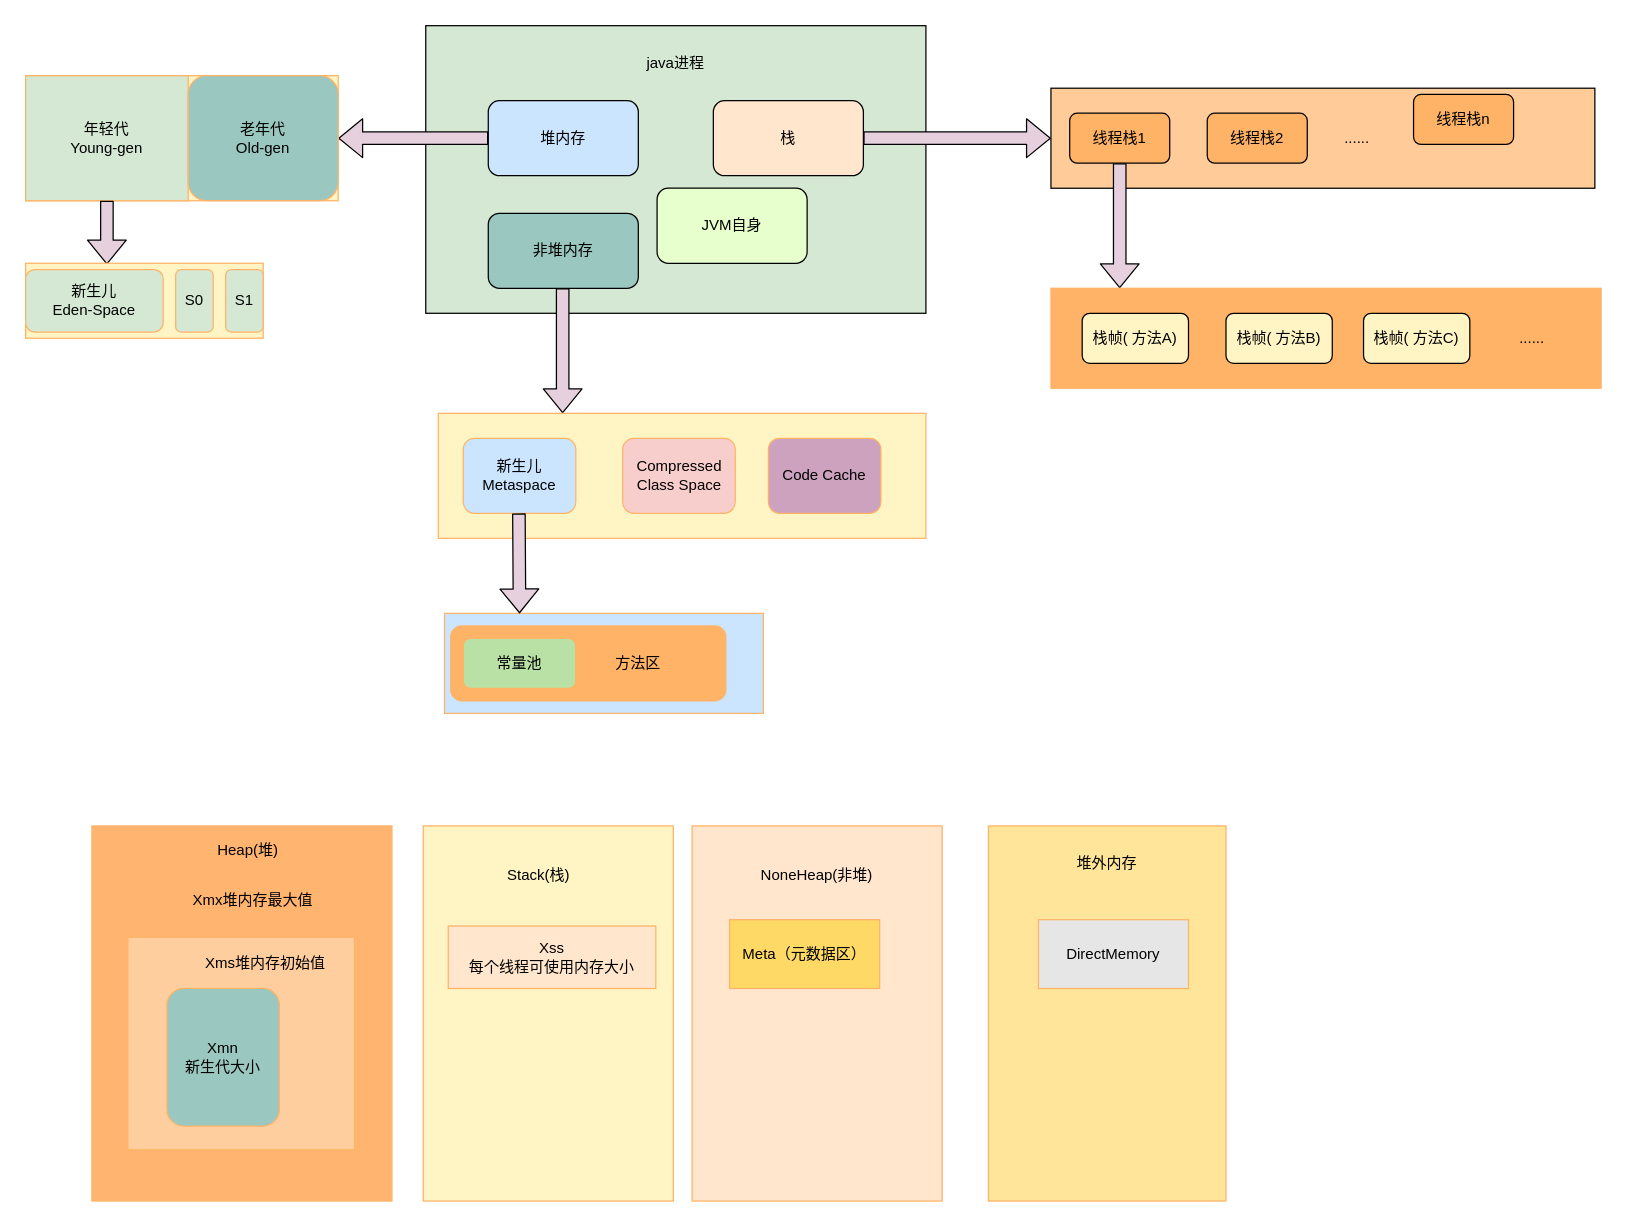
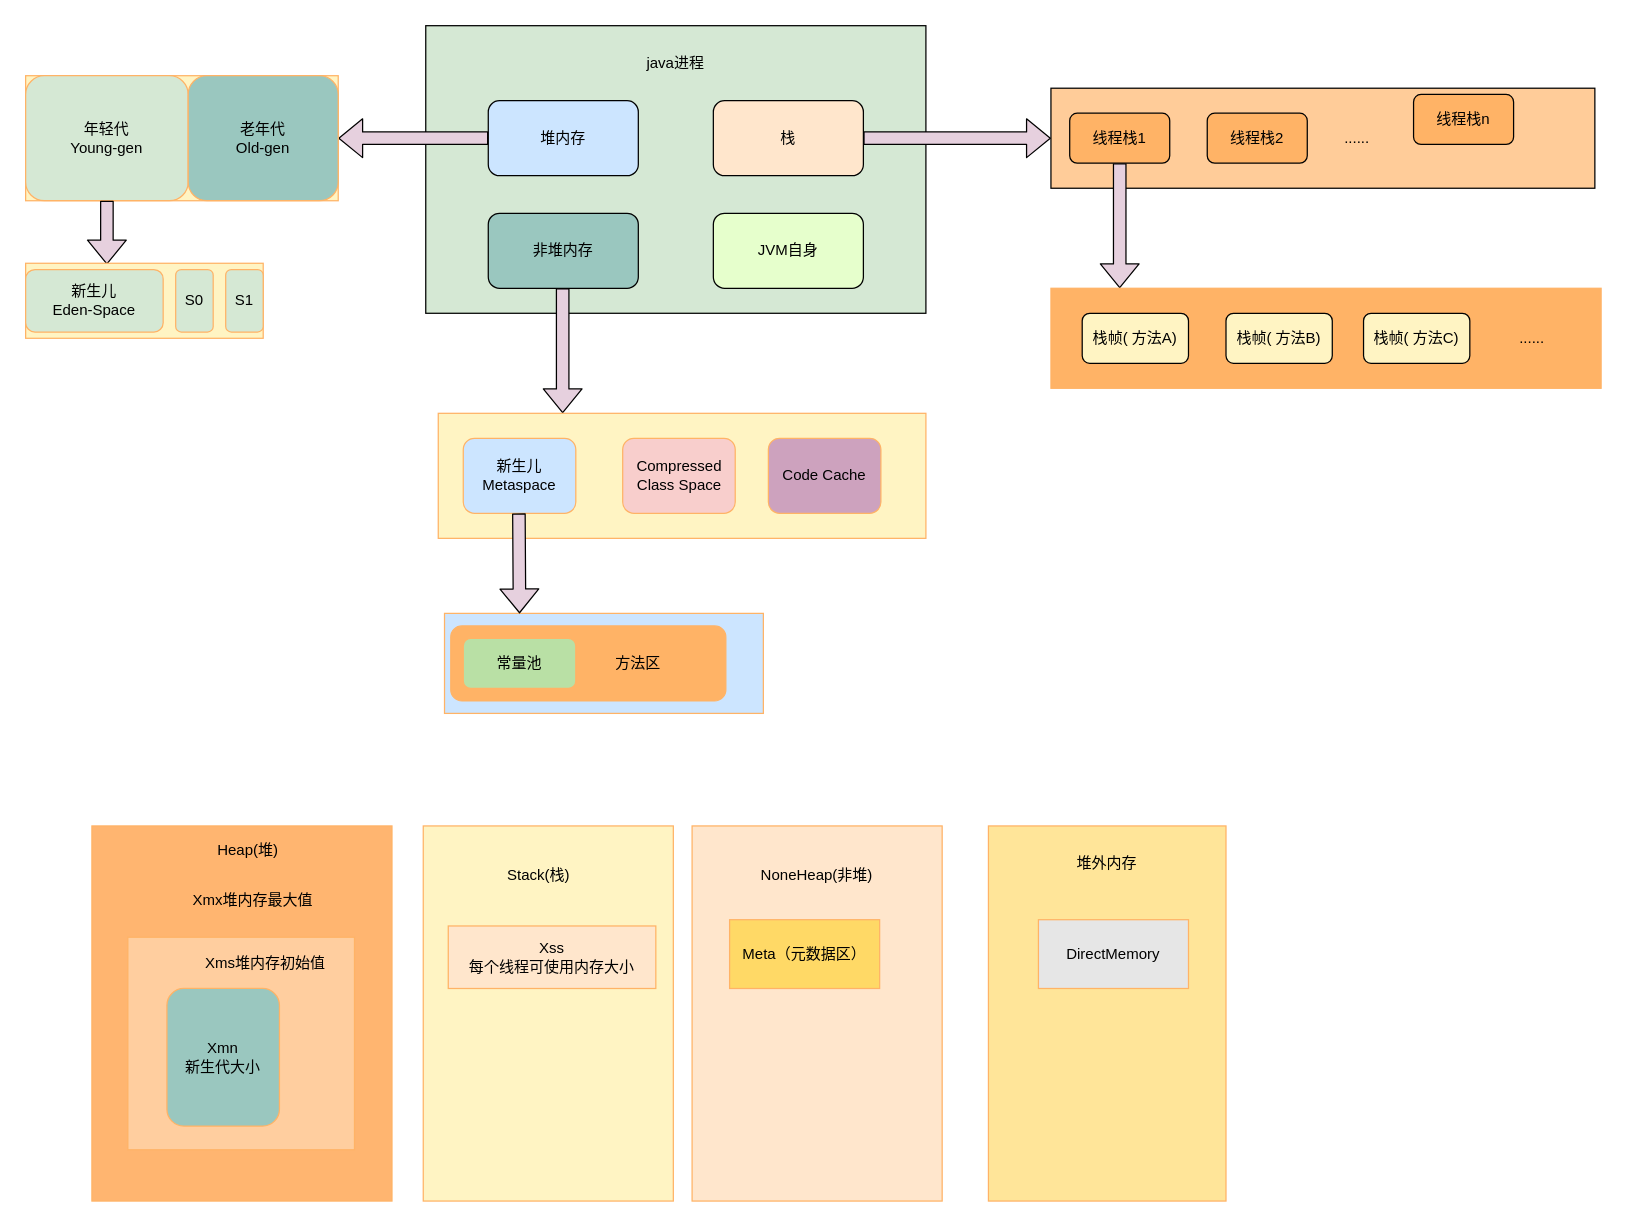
node "年轻代 Young-gen": shape rectangle -> rounded rectangle
node "JVM自身": moved (732, 226) -> (788, 251)
